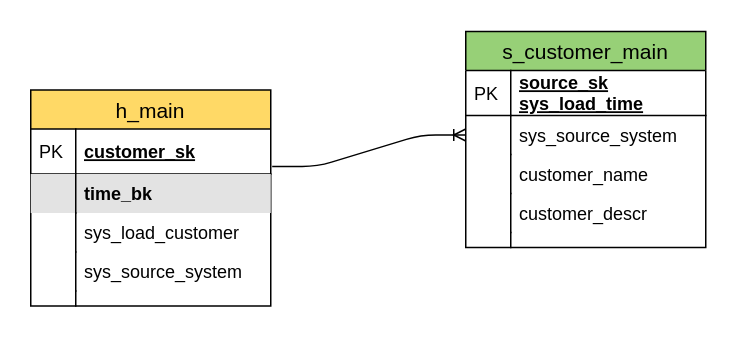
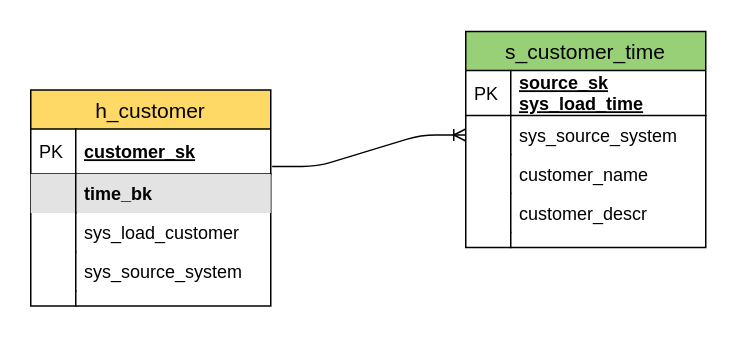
node "s_customer_main": label "s_customer_main" -> "s_customer_time"
node "h_main": label "h_main" -> "h_customer"
